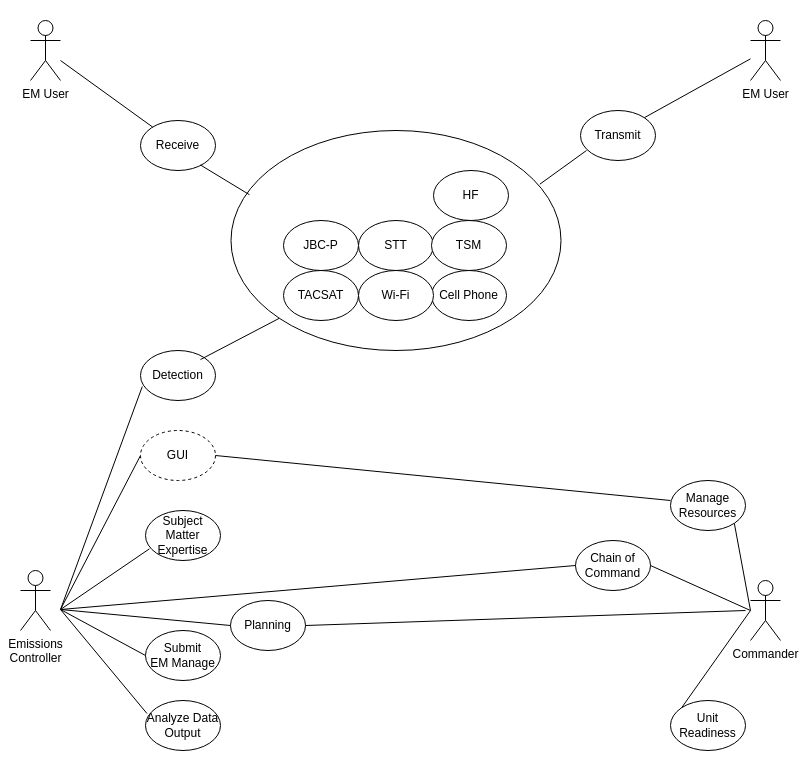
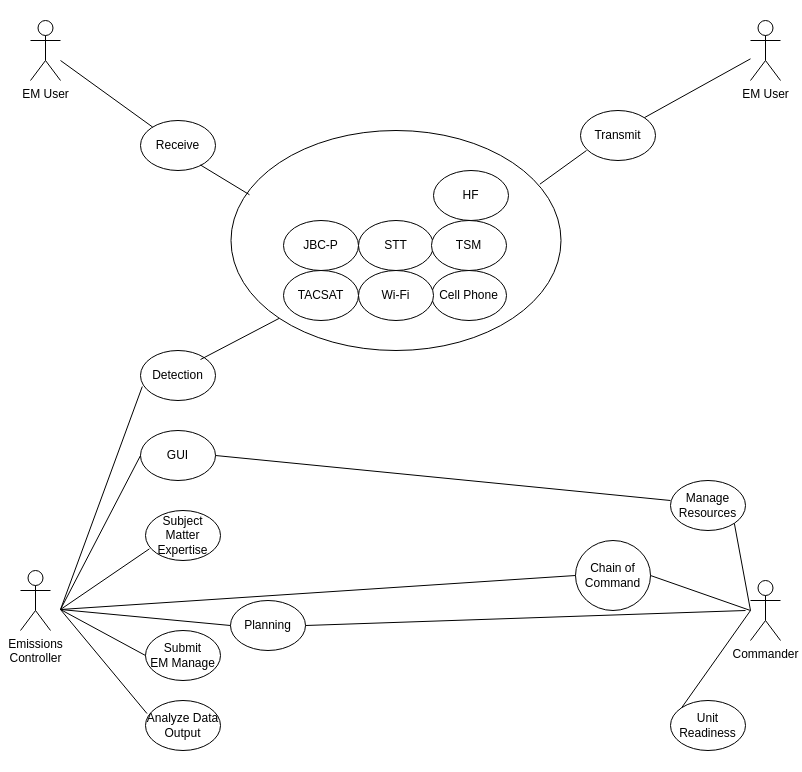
node "GUI": style dashed -> solid
node "Chain of Command": size 75x50 -> 75x70
